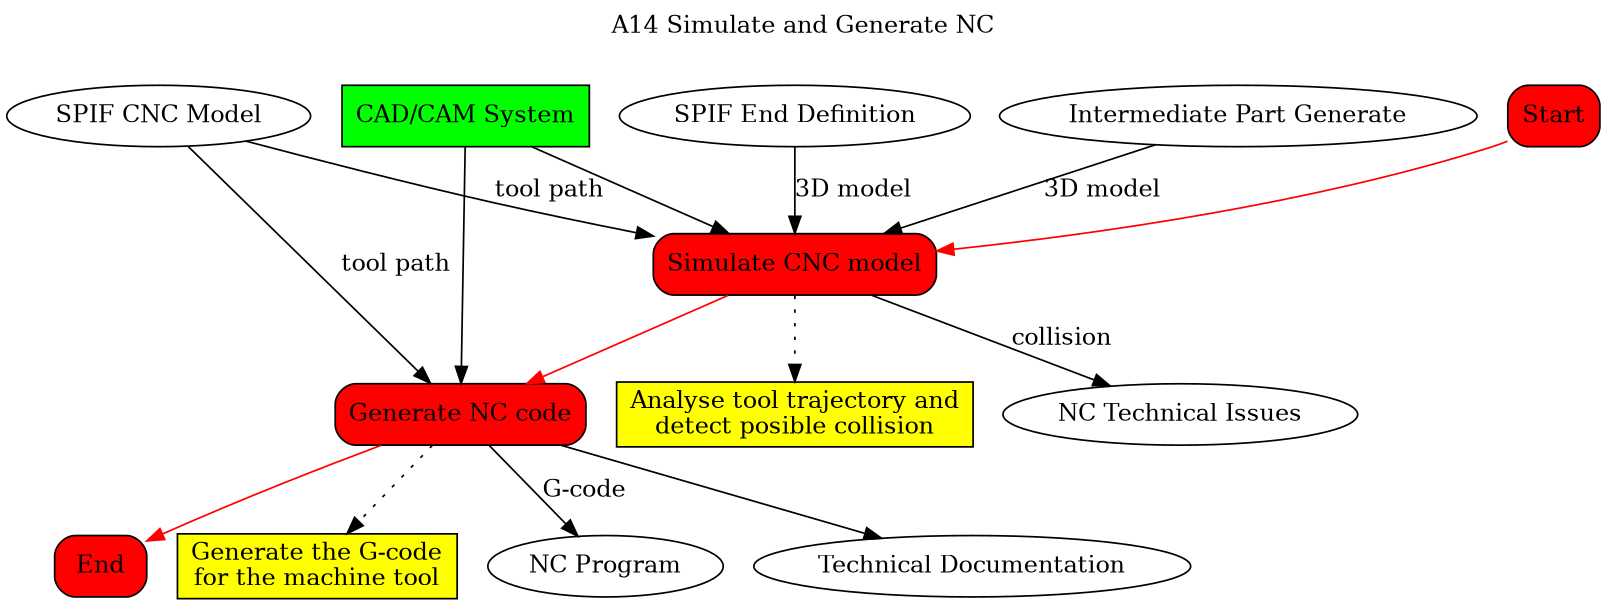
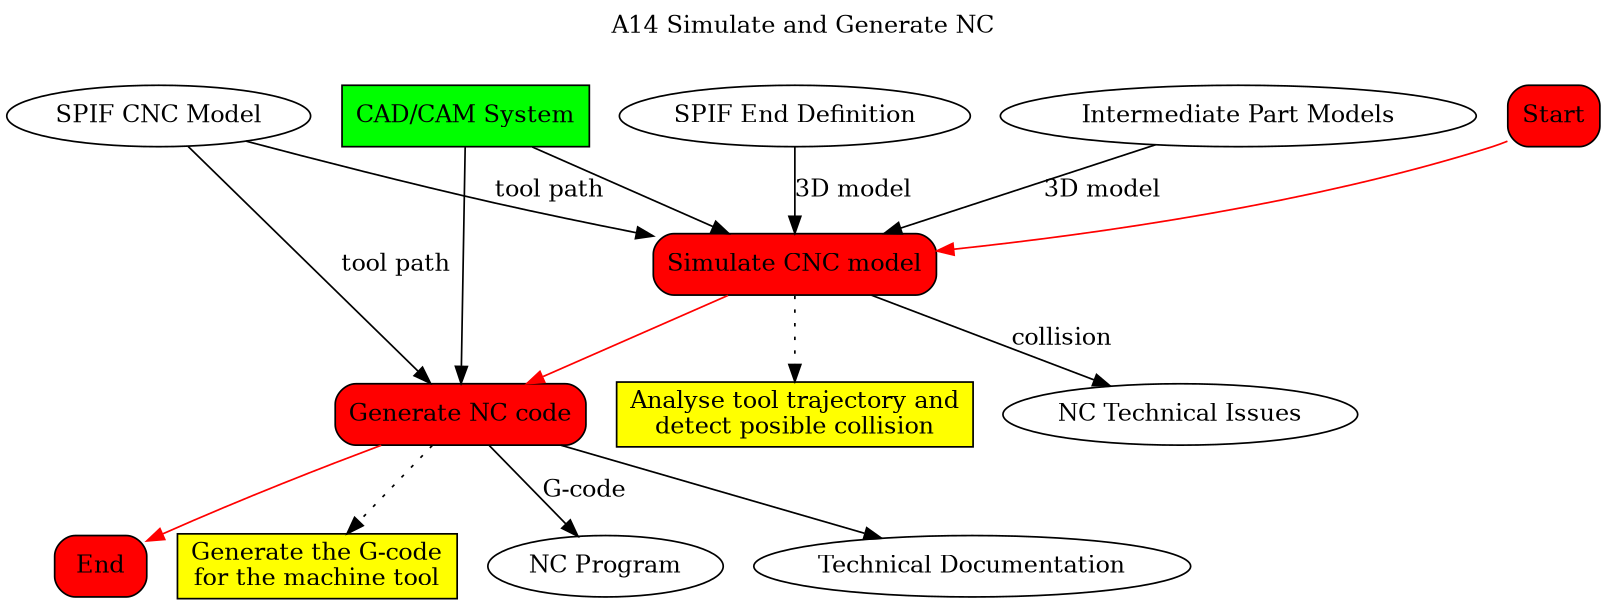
node "Intermediate Part Generate": label "Intermediate Part Generate" -> "Intermediate Part Models"
